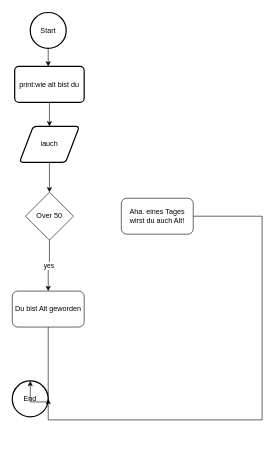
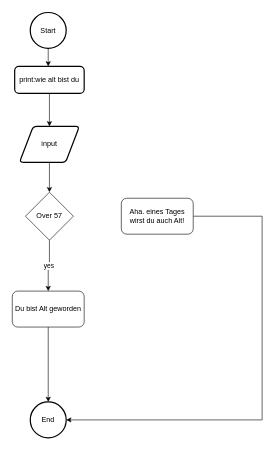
node "print:wie alt bist du": size 70x36 -> 70x27
node "iauch": label "iauch" -> "input"
node "Over 50": label "Over 50" -> "Over 57"
node "End": moved (30, 399) -> (48, 420)
